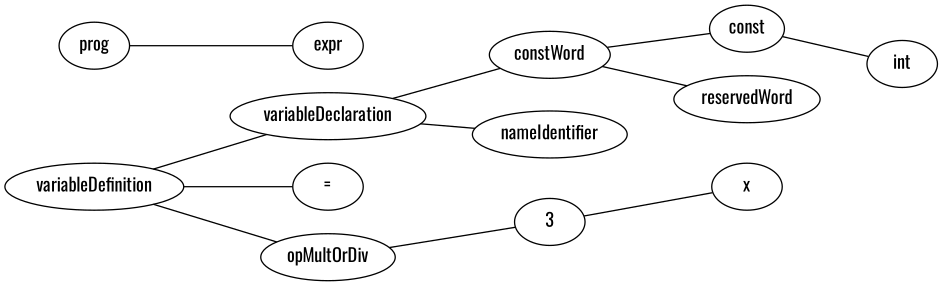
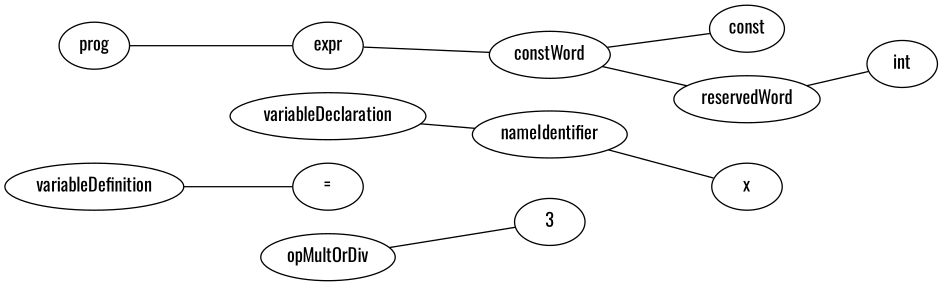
edge "const" -- "int": now "reservedWord" -- "int"
edge "constWord" -- "variableDeclaration": now "constWord" -- "expr"
edge "variableDeclaration" -- "variableDefinition": removed
edge "x" -- "3": now "x" -- "nameIdentifier"
edge "variableDefinition" -- "opMultOrDiv": removed
